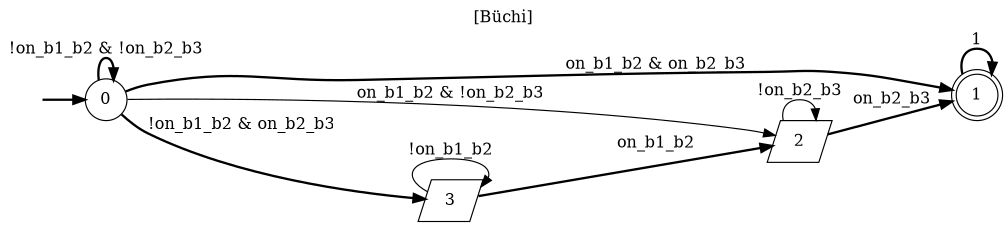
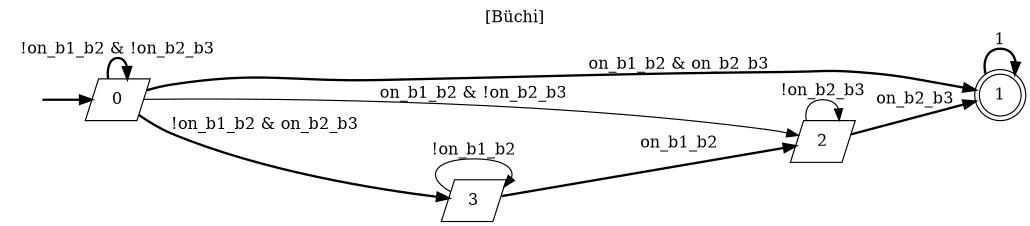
node "0": shape circle -> parallelogram
